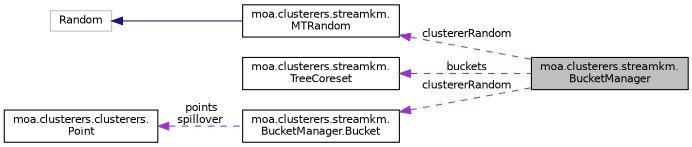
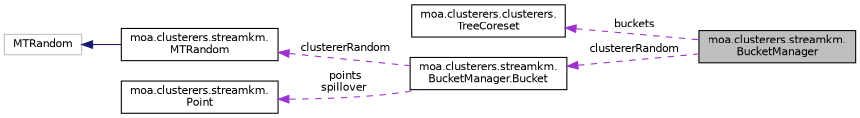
node "Random": label "Random" -> "MTRandom"
edge "moa.clusterers.streamkm. BucketManager" -> "moa.clusterers.streamkm. MTRandom": now "moa.clusterers.streamkm. BucketManager.Bucket" -> "moa.clusterers.streamkm. MTRandom"
node "moa.clusterers.streamkm. TreeCoreset": label "moa.clusterers.streamkm. TreeCoreset" -> "moa.clusterers.clusterers. TreeCoreset"
node "moa.clusterers.clusterers. Point": label "moa.clusterers.clusterers. Point" -> "moa.clusterers.streamkm. Point"
